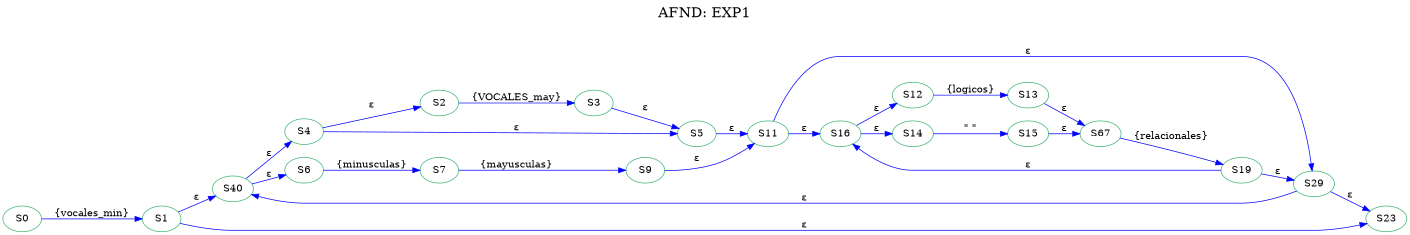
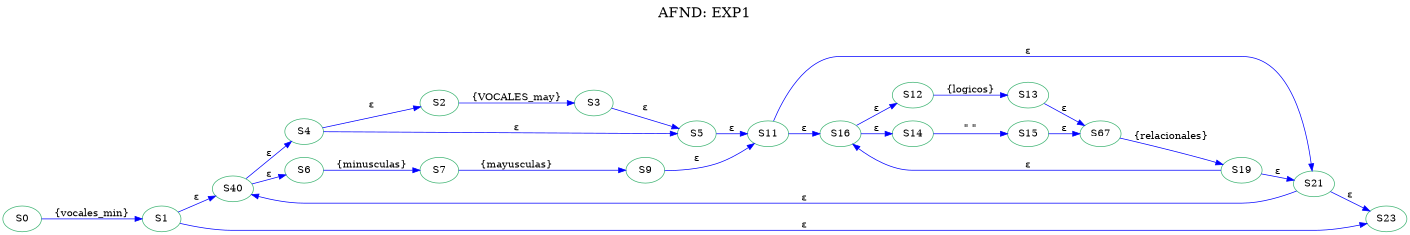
node "S29": label "S29" -> "S21"
